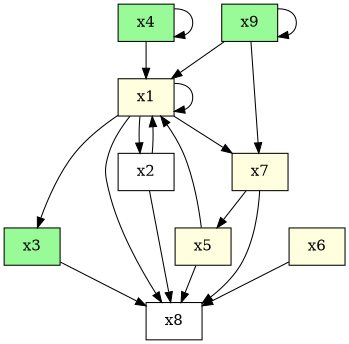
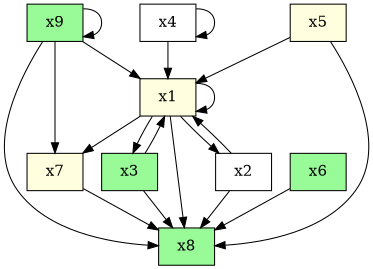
node "x4": fillcolor palegreen -> white
edge "x3" -> "x1": added
edge "x9" -> "x8": added
edge "x7" -> "x5": removed
node "x6": fillcolor lightyellow -> palegreen
node "x8": fillcolor white -> palegreen
